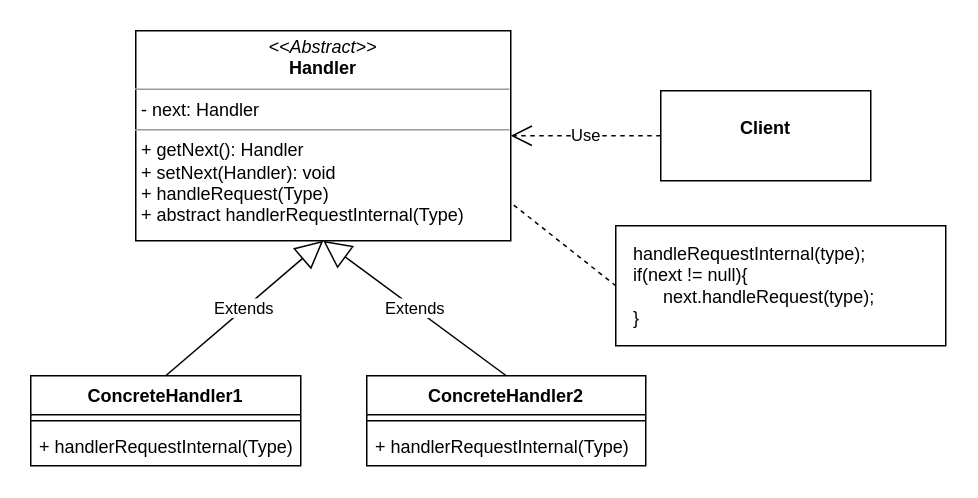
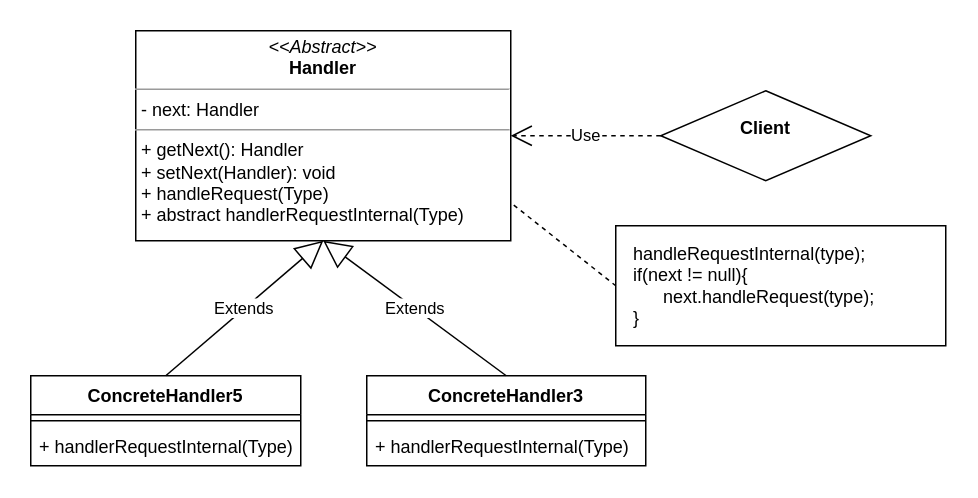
node "Client": shape rectangle -> diamond
node "ConcreteHandler1": label "ConcreteHandler1" -> "ConcreteHandler5"
node "ConcreteHandler2": label "ConcreteHandler2" -> "ConcreteHandler3"
